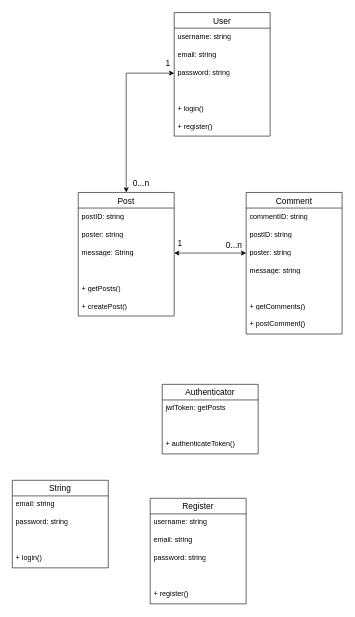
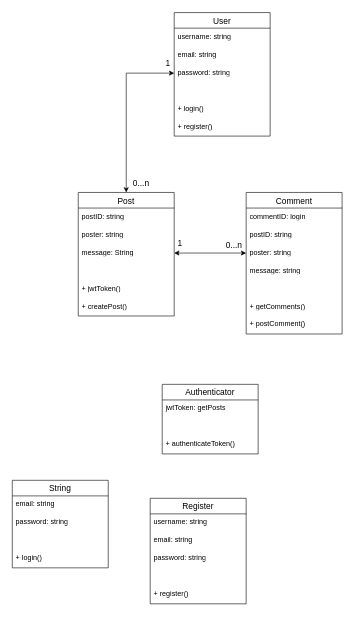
node "commentID: string": label "commentID: string" -> "commentID: login"
node "+ getPosts()": label "+ getPosts()" -> "+ jwtToken()"
